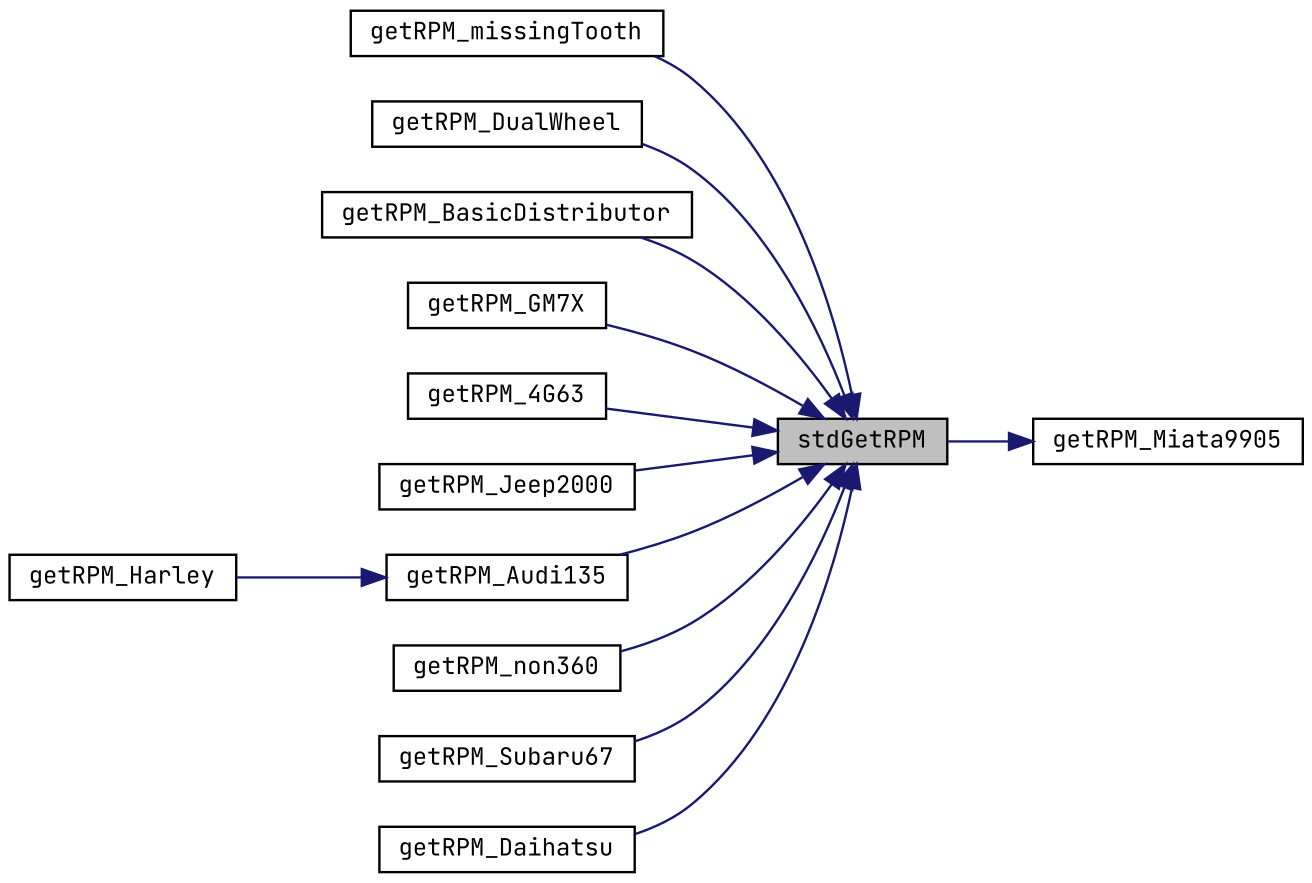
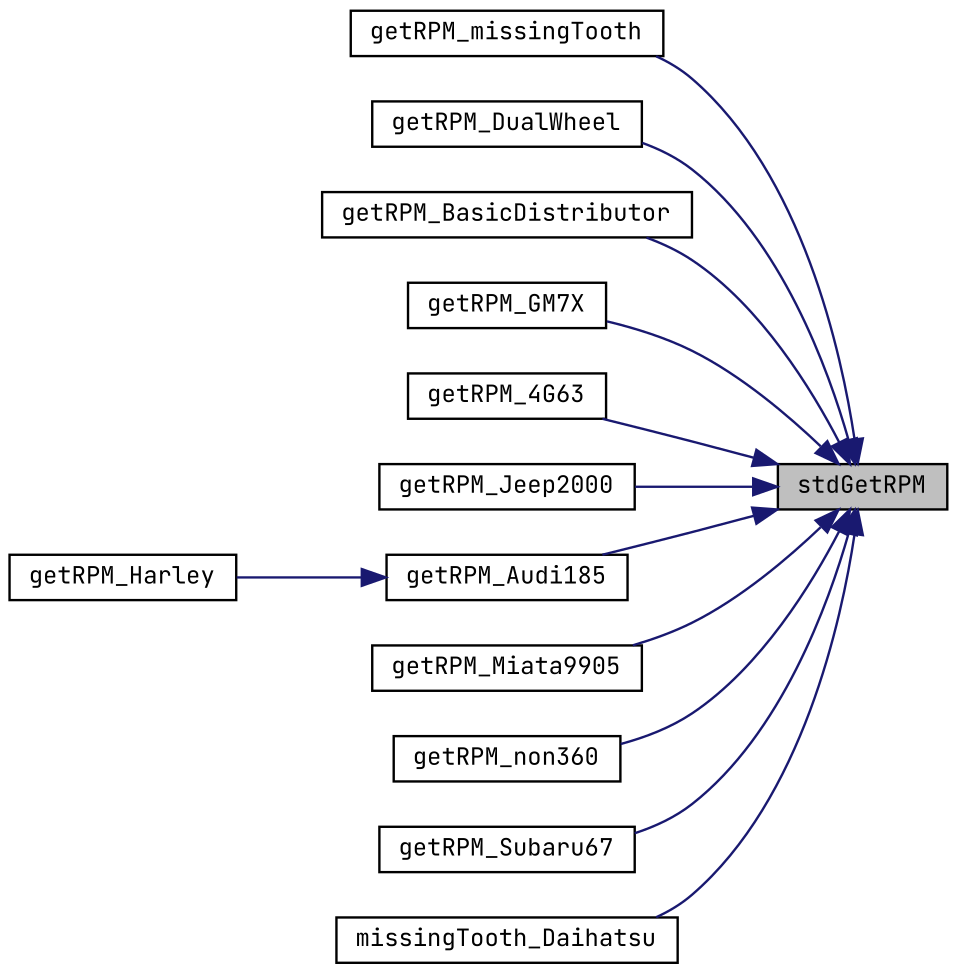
edge "stdGetRPM" -> "getRPM_Miata9905": reversed
node "getRPM_Audi135": label "getRPM_Audi135" -> "getRPM_Audi185"
node "getRPM_Daihatsu": label "getRPM_Daihatsu" -> "missingTooth_Daihatsu"
